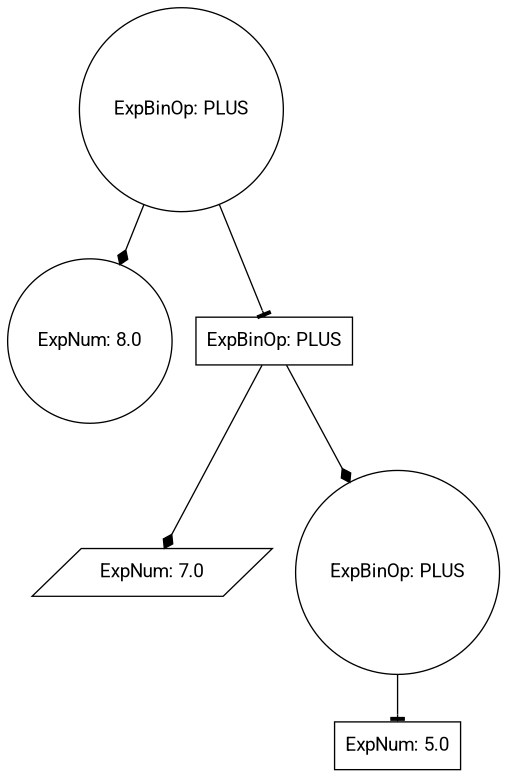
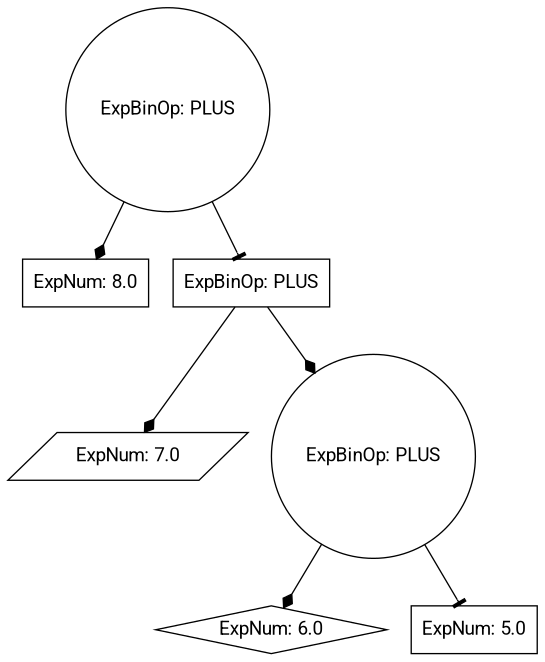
node "ExpNum: 8.0": shape circle -> box
node "ExpNum: 6.0": added
